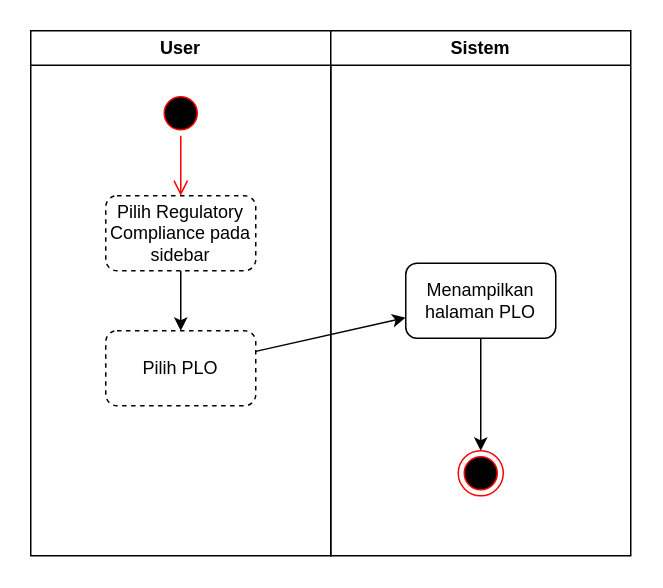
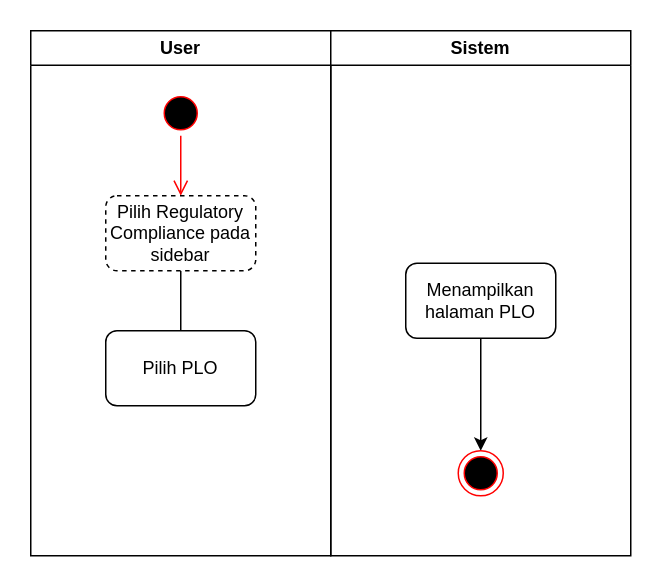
edge "Pilih Regulatory Compliance pada sidebar" -> "Pilih PLO": arrowhead classic -> none
edge "Pilih PLO" -> "Menampilkan halaman PLO": removed
node "Pilih PLO": style dashed -> solid
